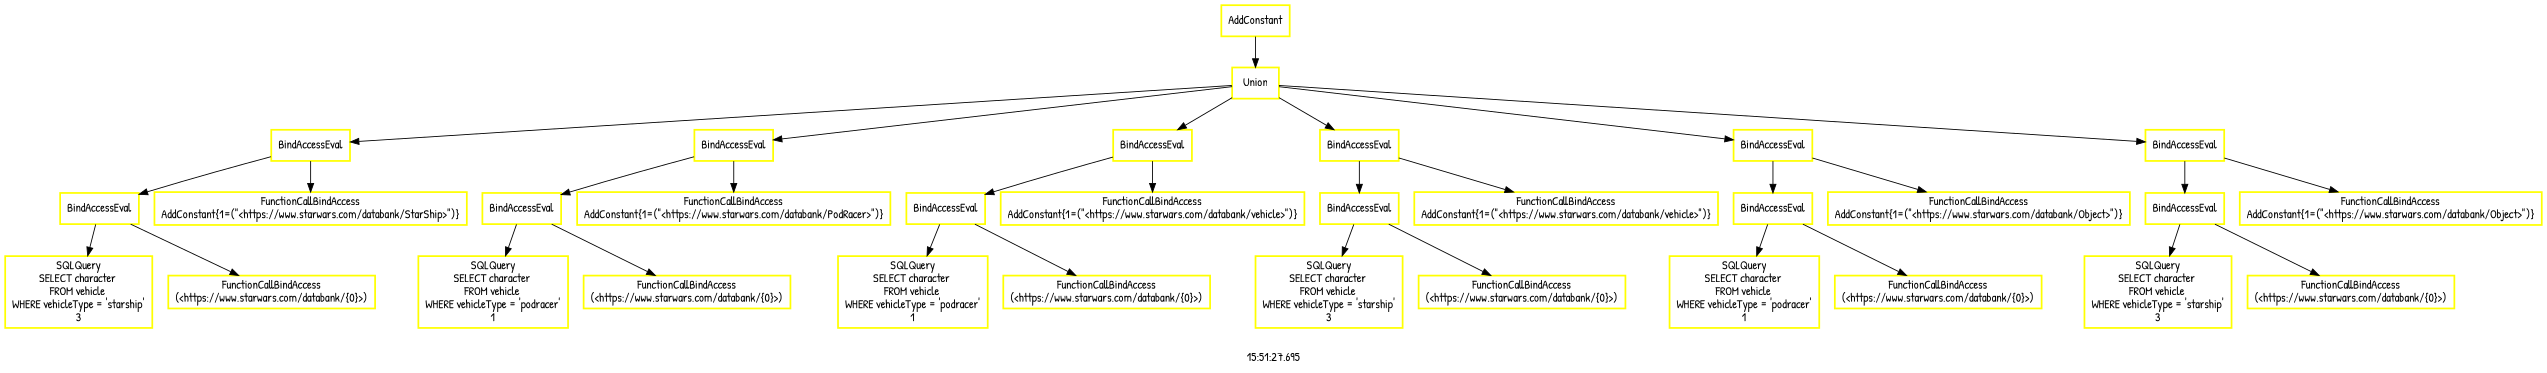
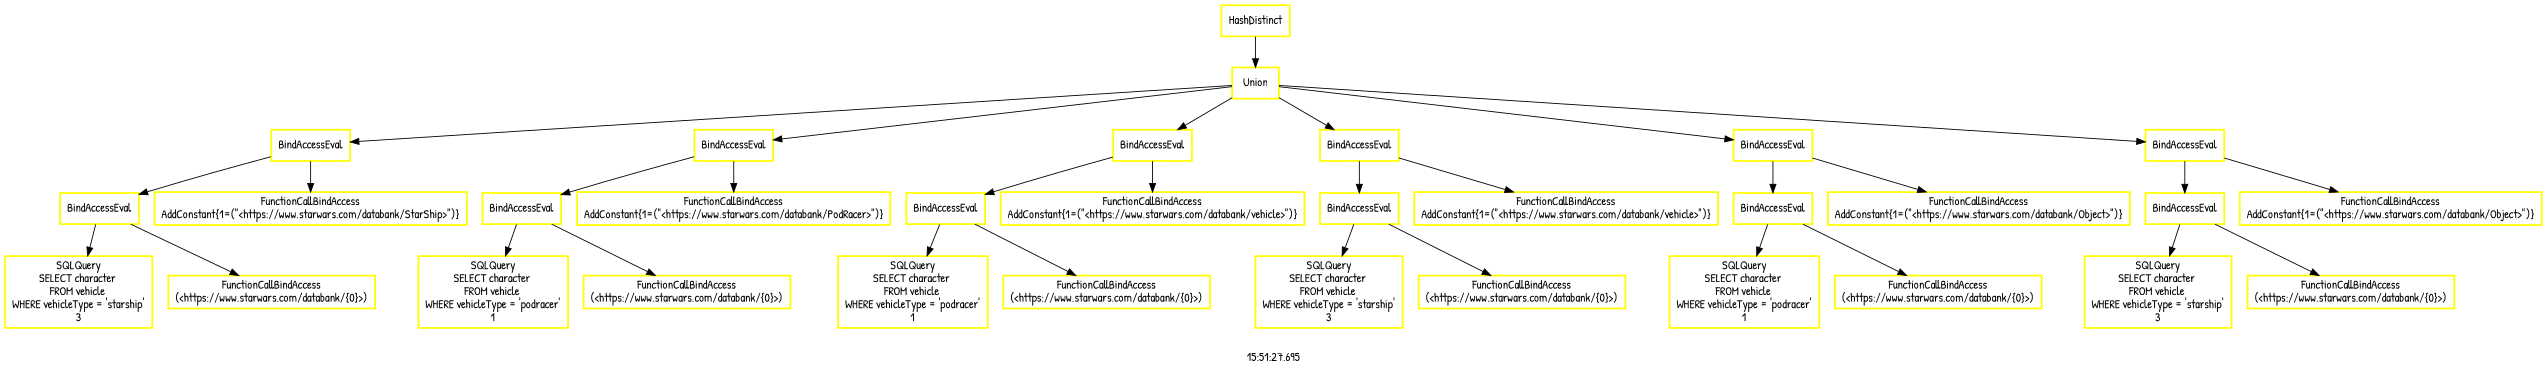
node "AddConstant": label "AddConstant" -> "HashDistinct"
